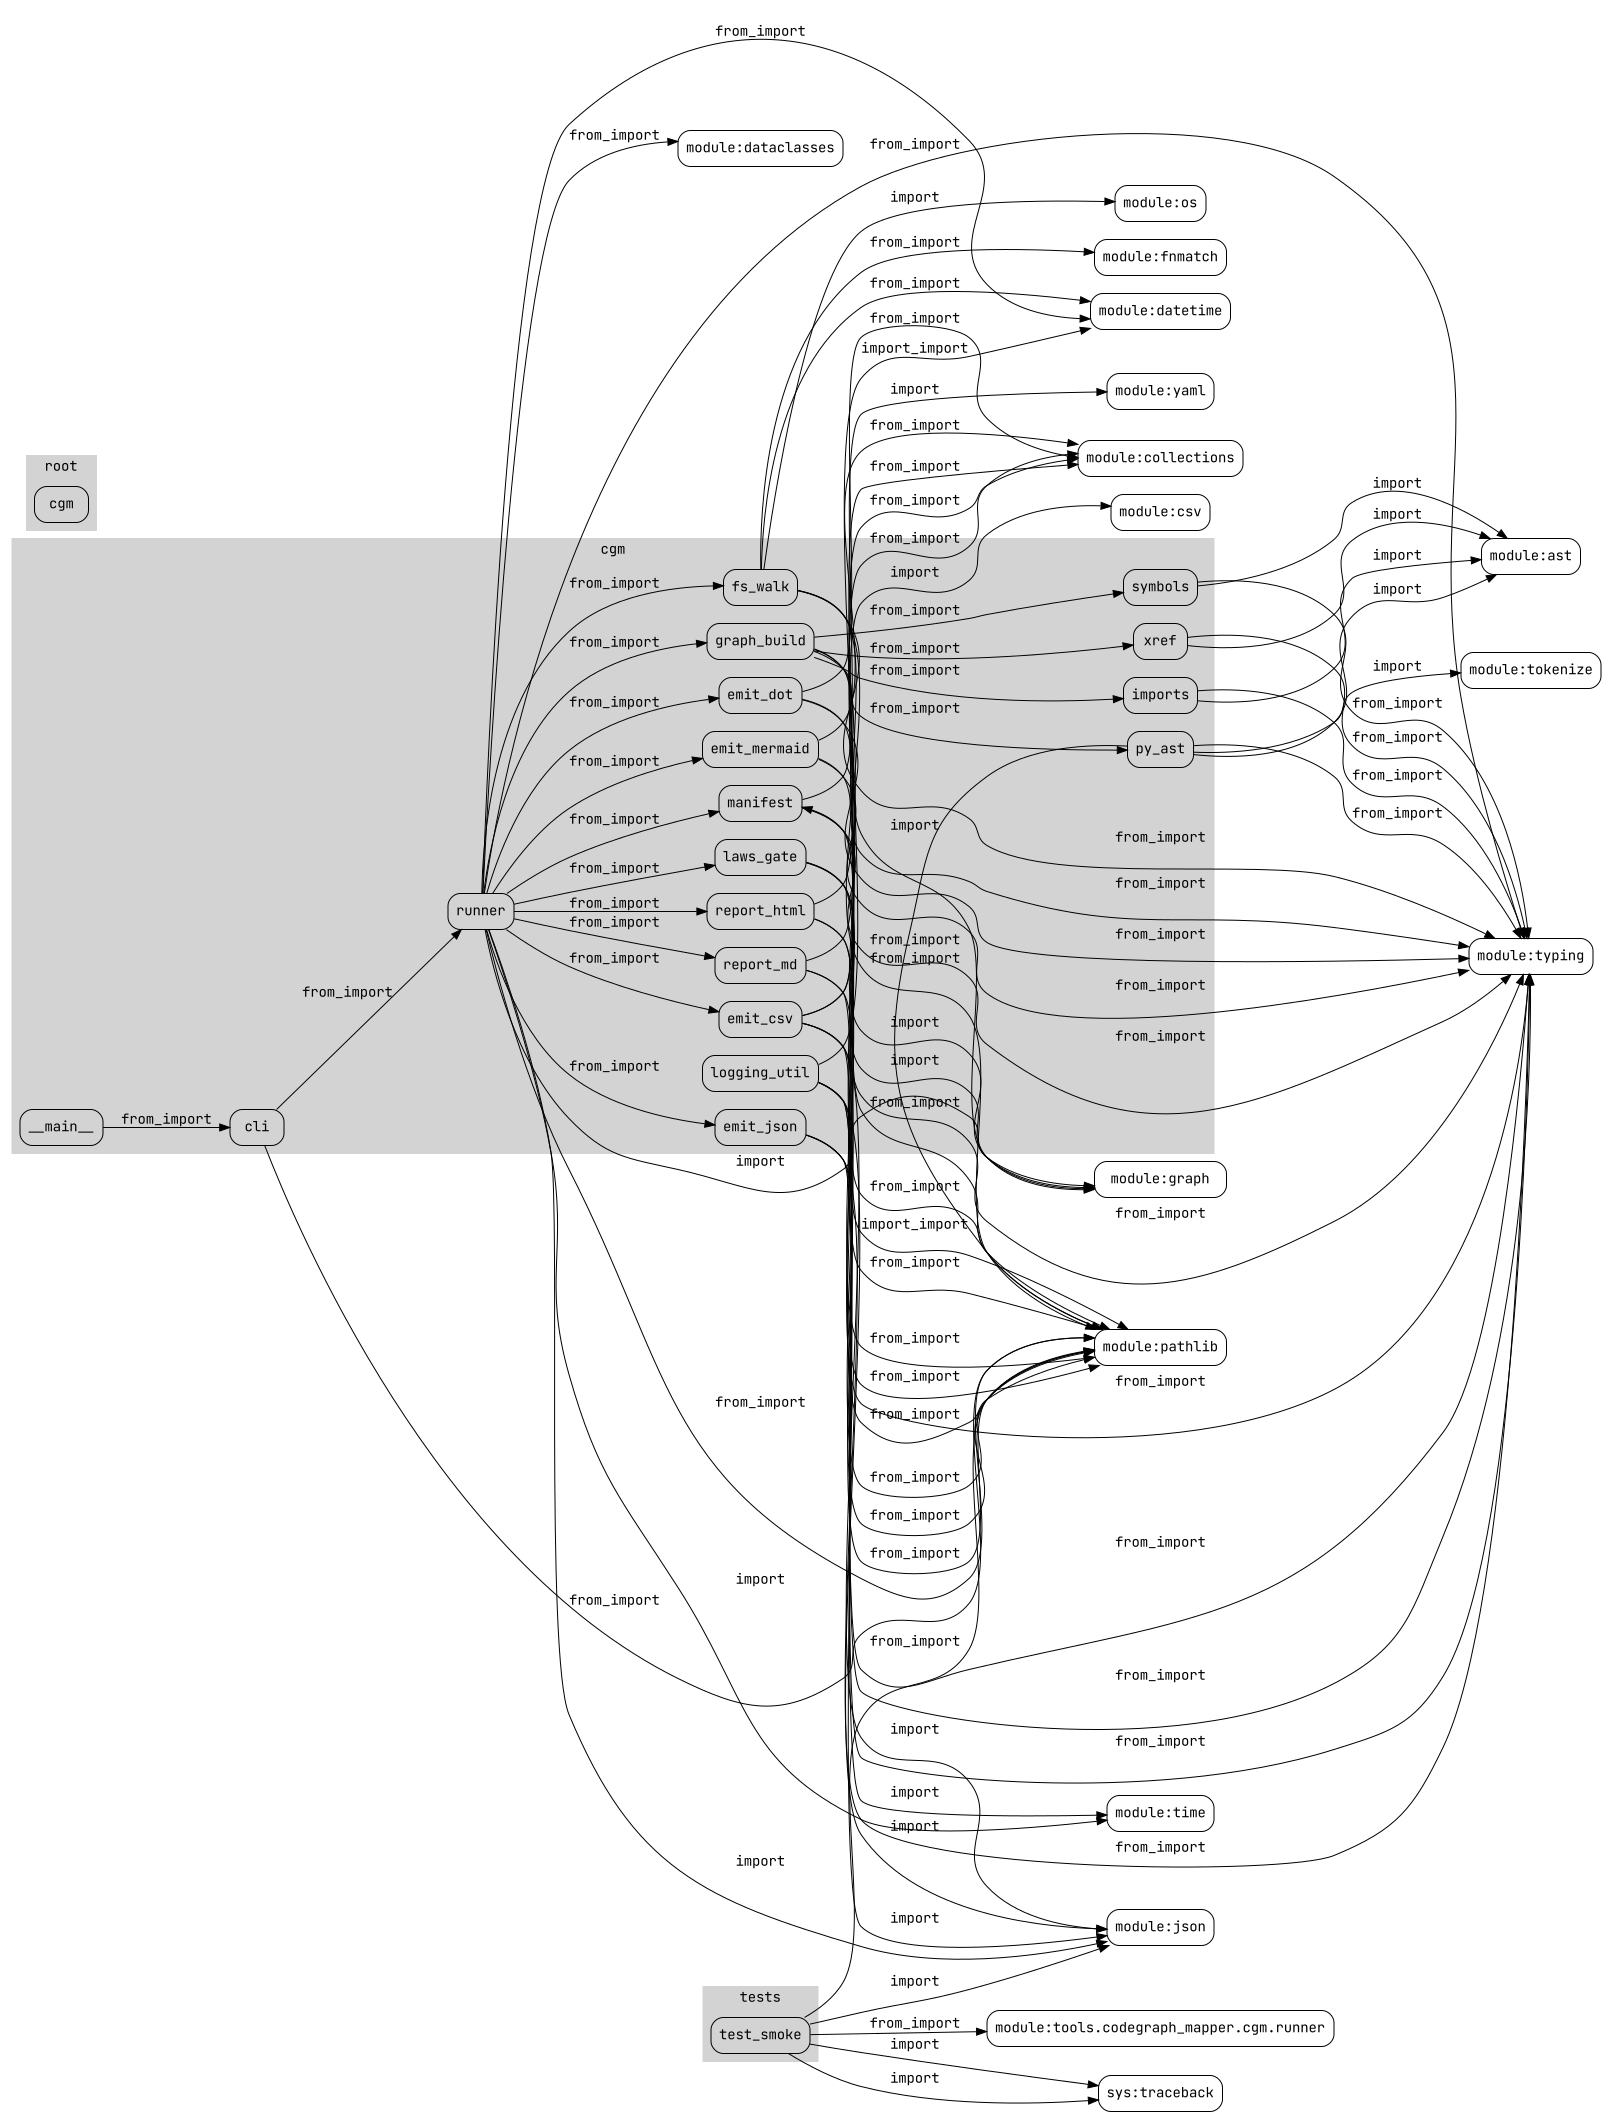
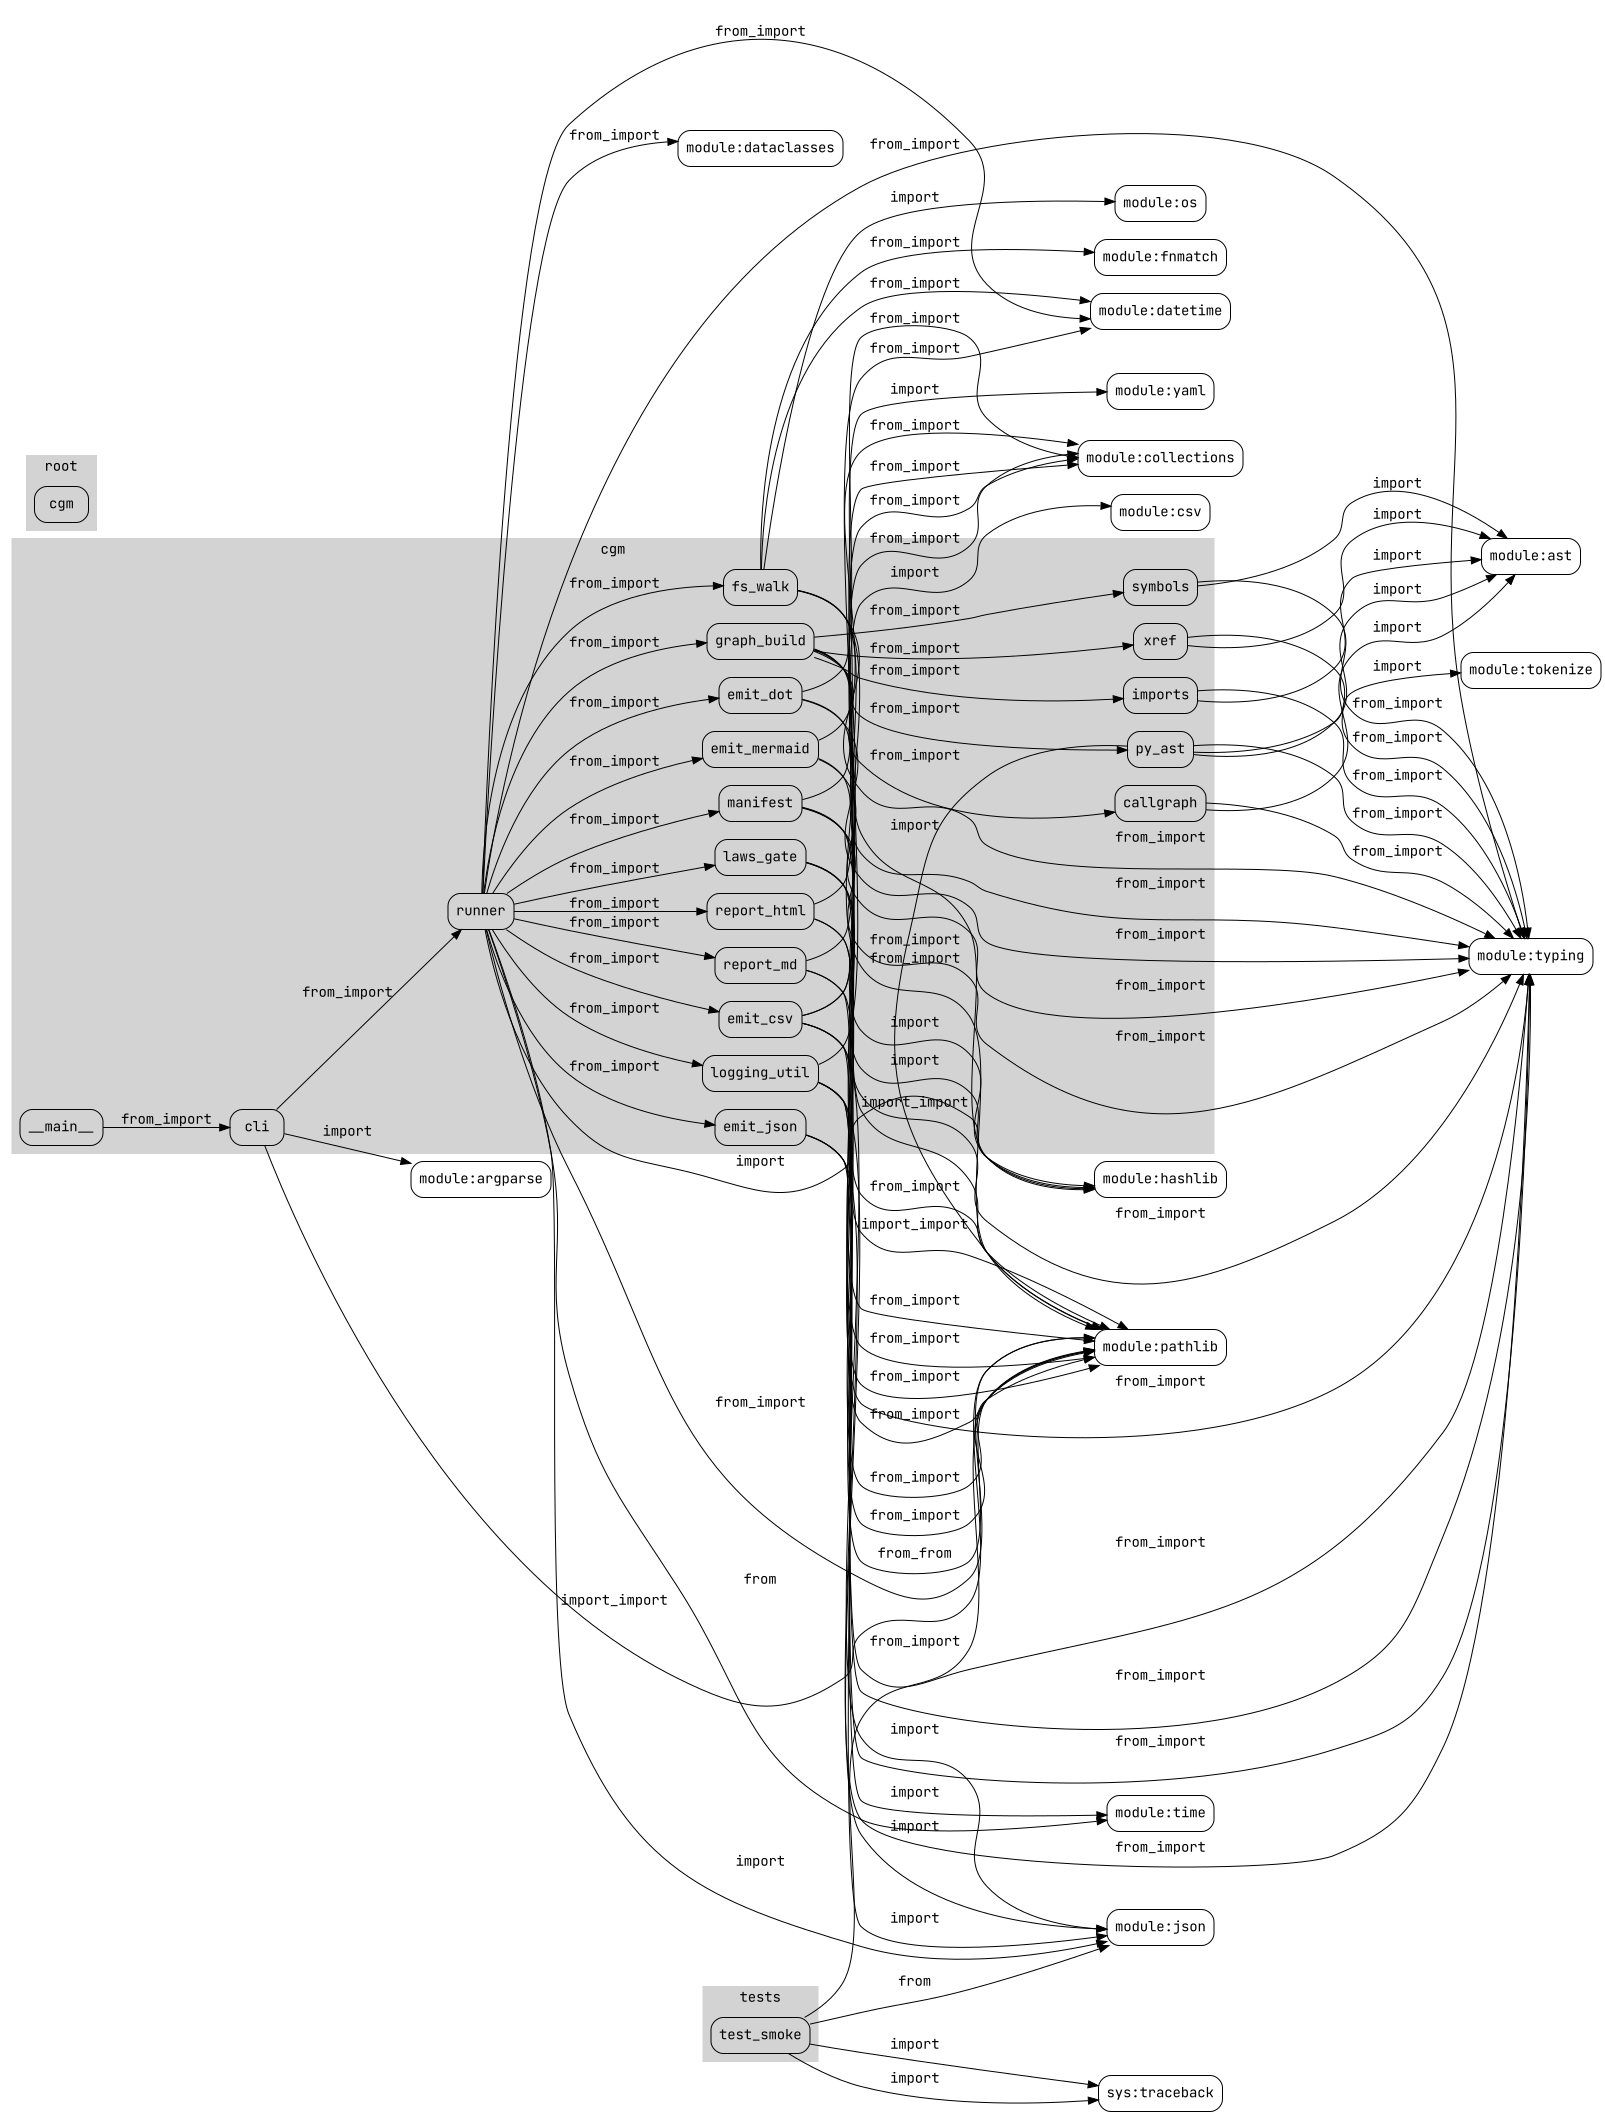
edge "logging_util" -> "module:datetime": label "import_import" -> "from_import"
node "callgraph": added
edge "runner" -> "logging_util": added, label "from_import"
edge "graph_build" -> "module:pathlib": label "from_import" -> "import_import"
node "module:argparse": added
node "module:graph": label "module:graph" -> "module:hashlib"
edge "module:pathlib" -> "manifest": reversed
edge "emit_json" -> "module:pathlib": label "from_import" -> "from_from"
edge "runner" -> "module:time": label "import" -> "from"
edge "cli" -> "module:pathlib": label "from_import" -> "import_import"
edge "test_smoke" -> "module:json": label "import" -> "from"
node "module:tools.codegraph_mapper.cgm.runner": removed
